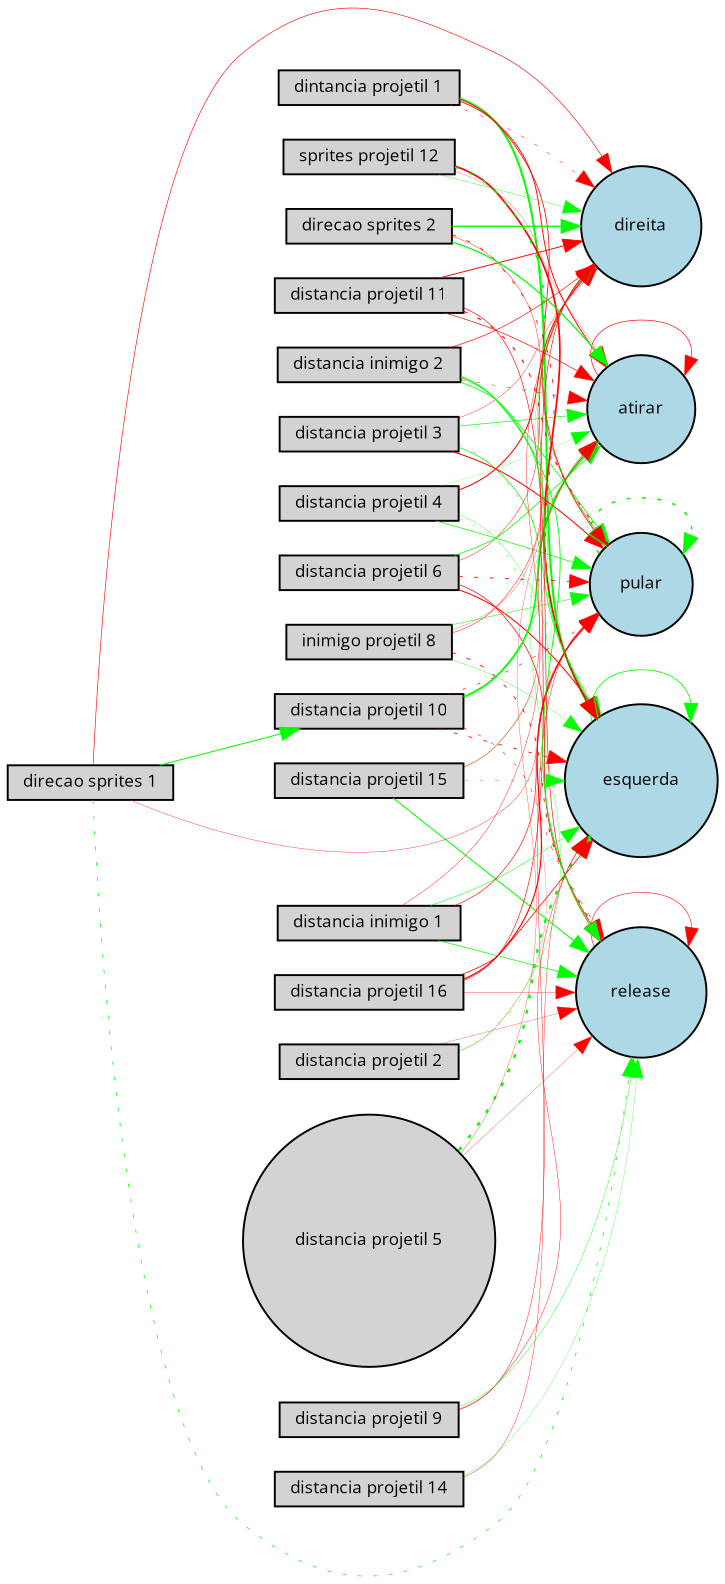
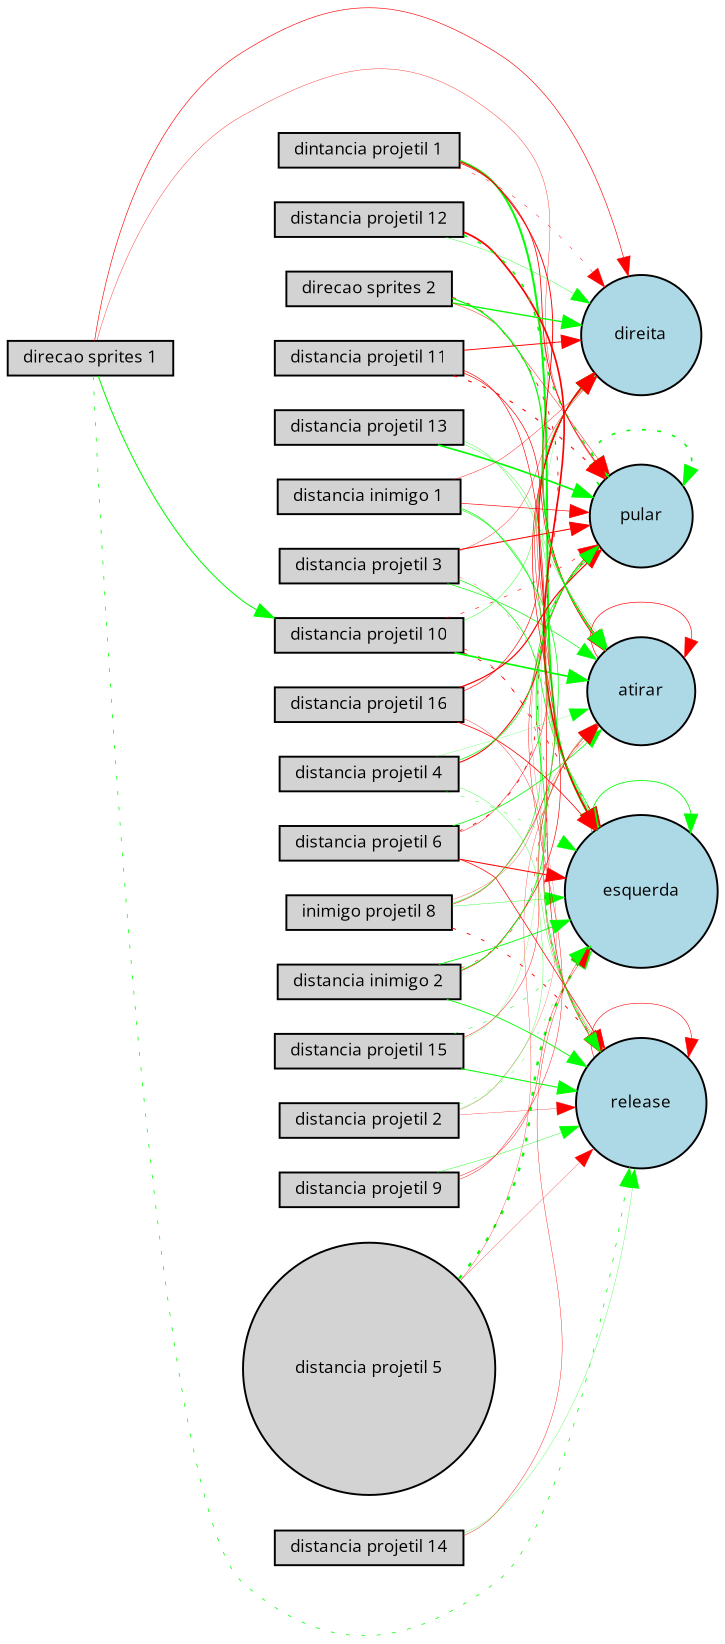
node "sprites projetil 12": label "sprites projetil 12" -> "distancia projetil 12"
node "distancia projetil 13": added
